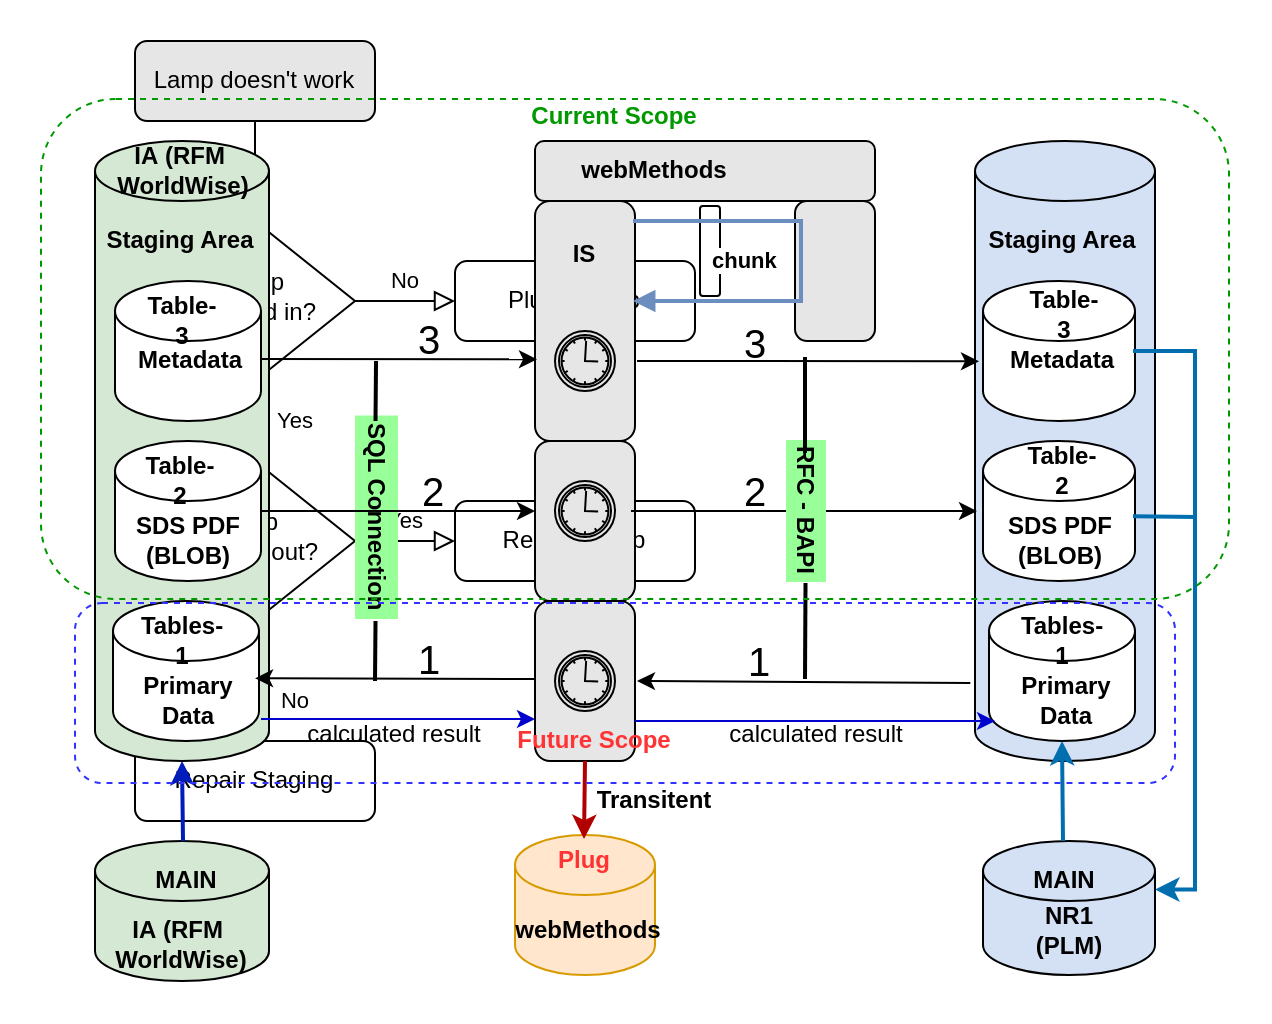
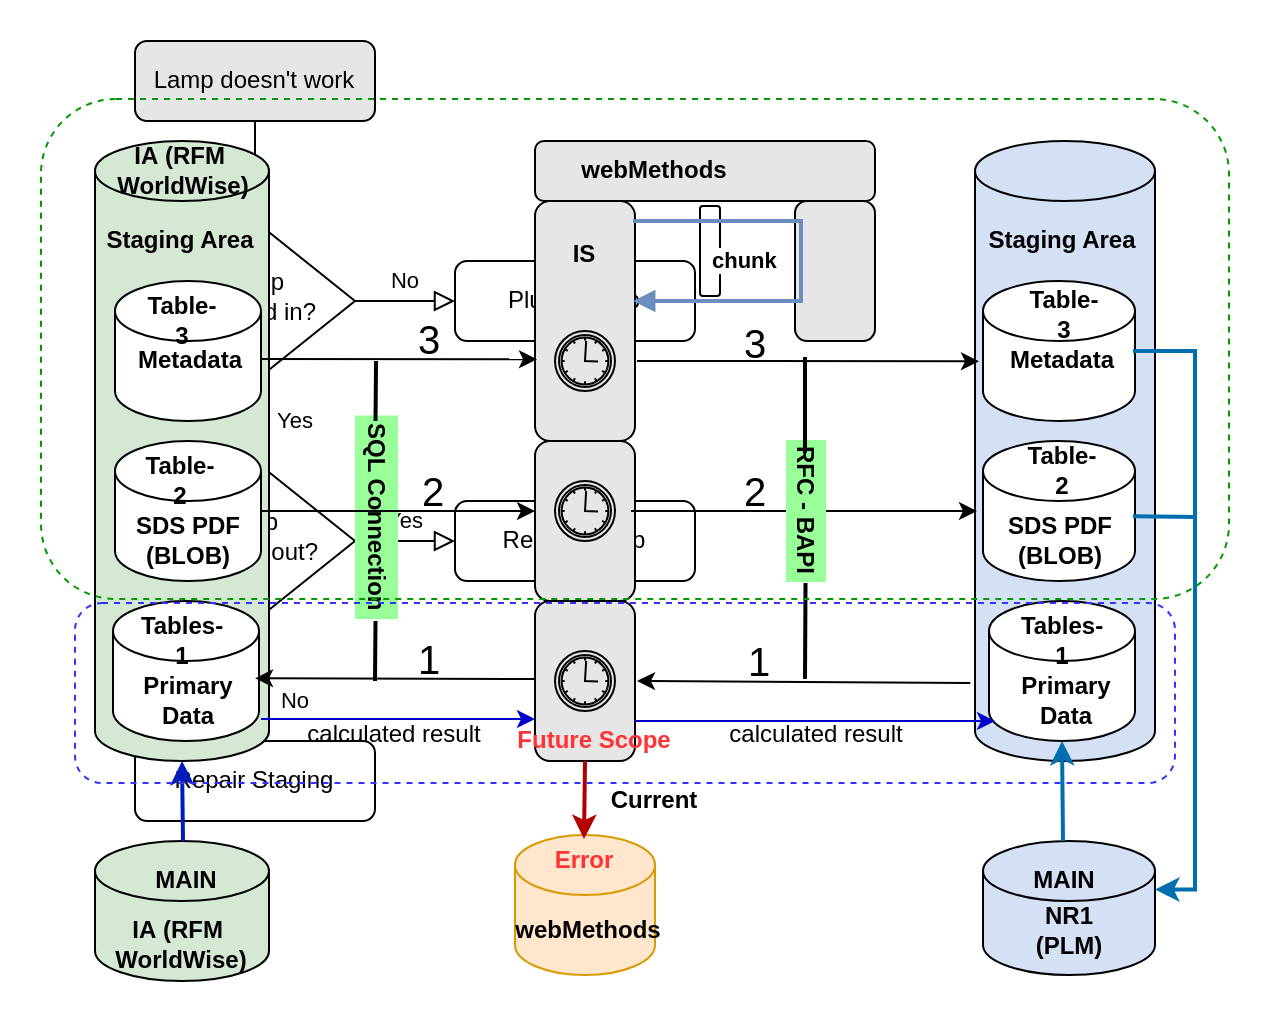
node "Current Scope": removed
node "Transitent": label "Transitent" -> "Current"
node "Plug": label "Plug" -> "Error"
